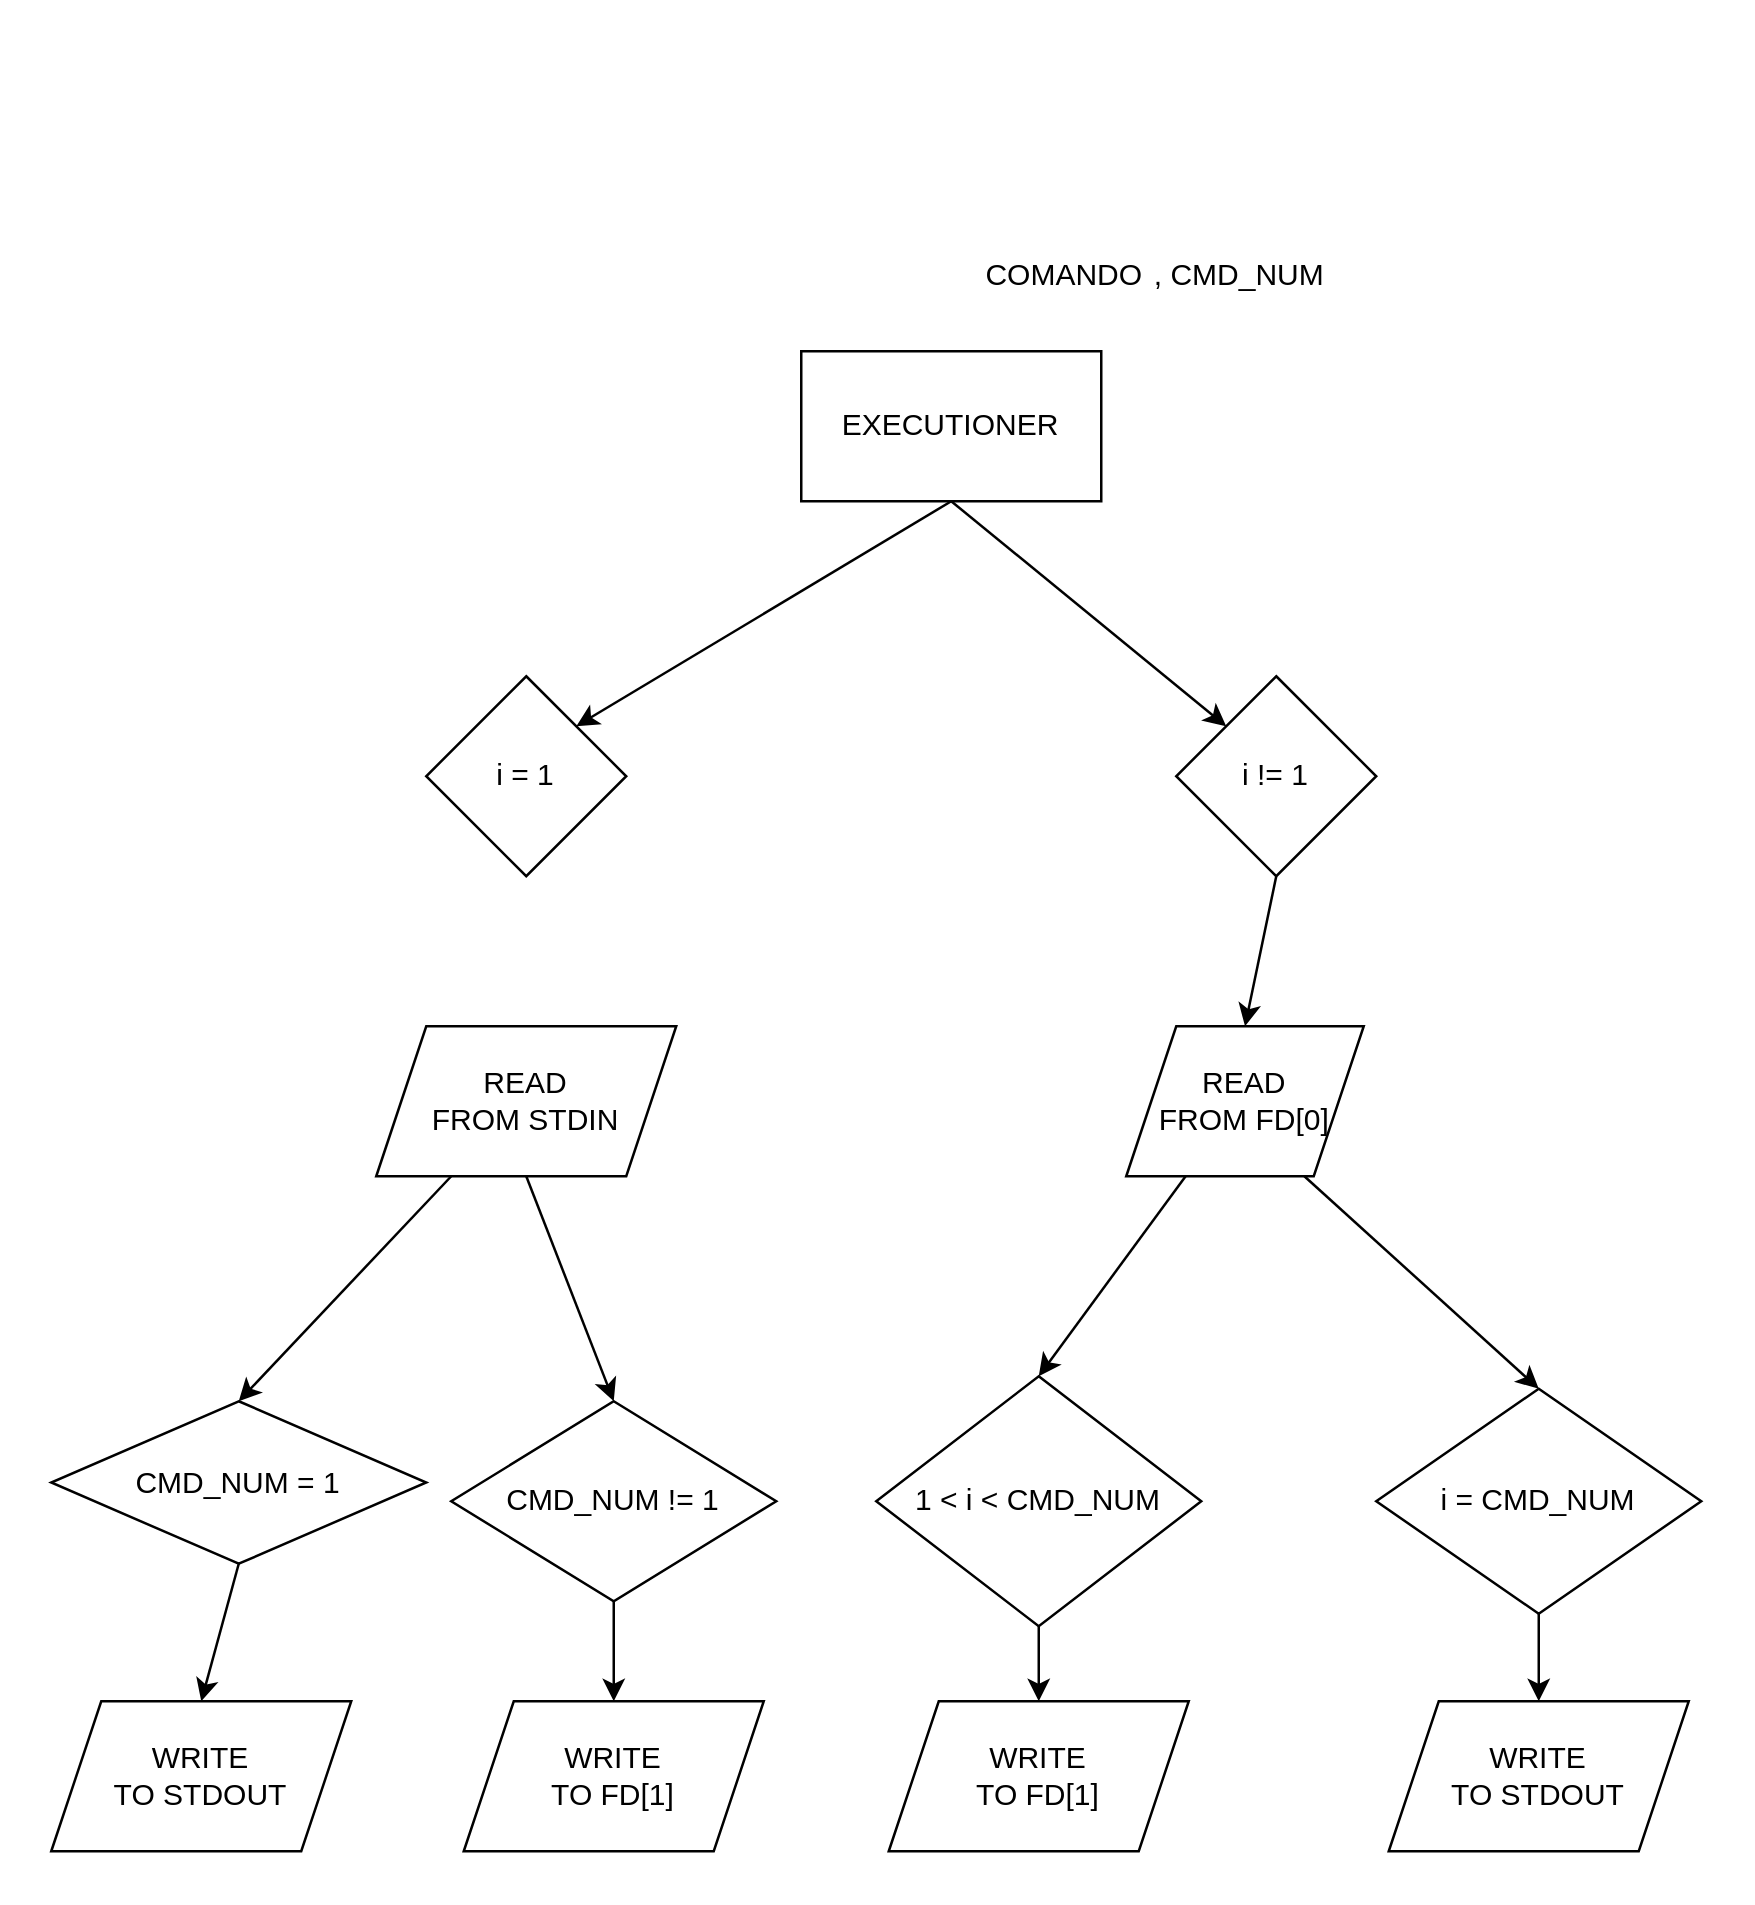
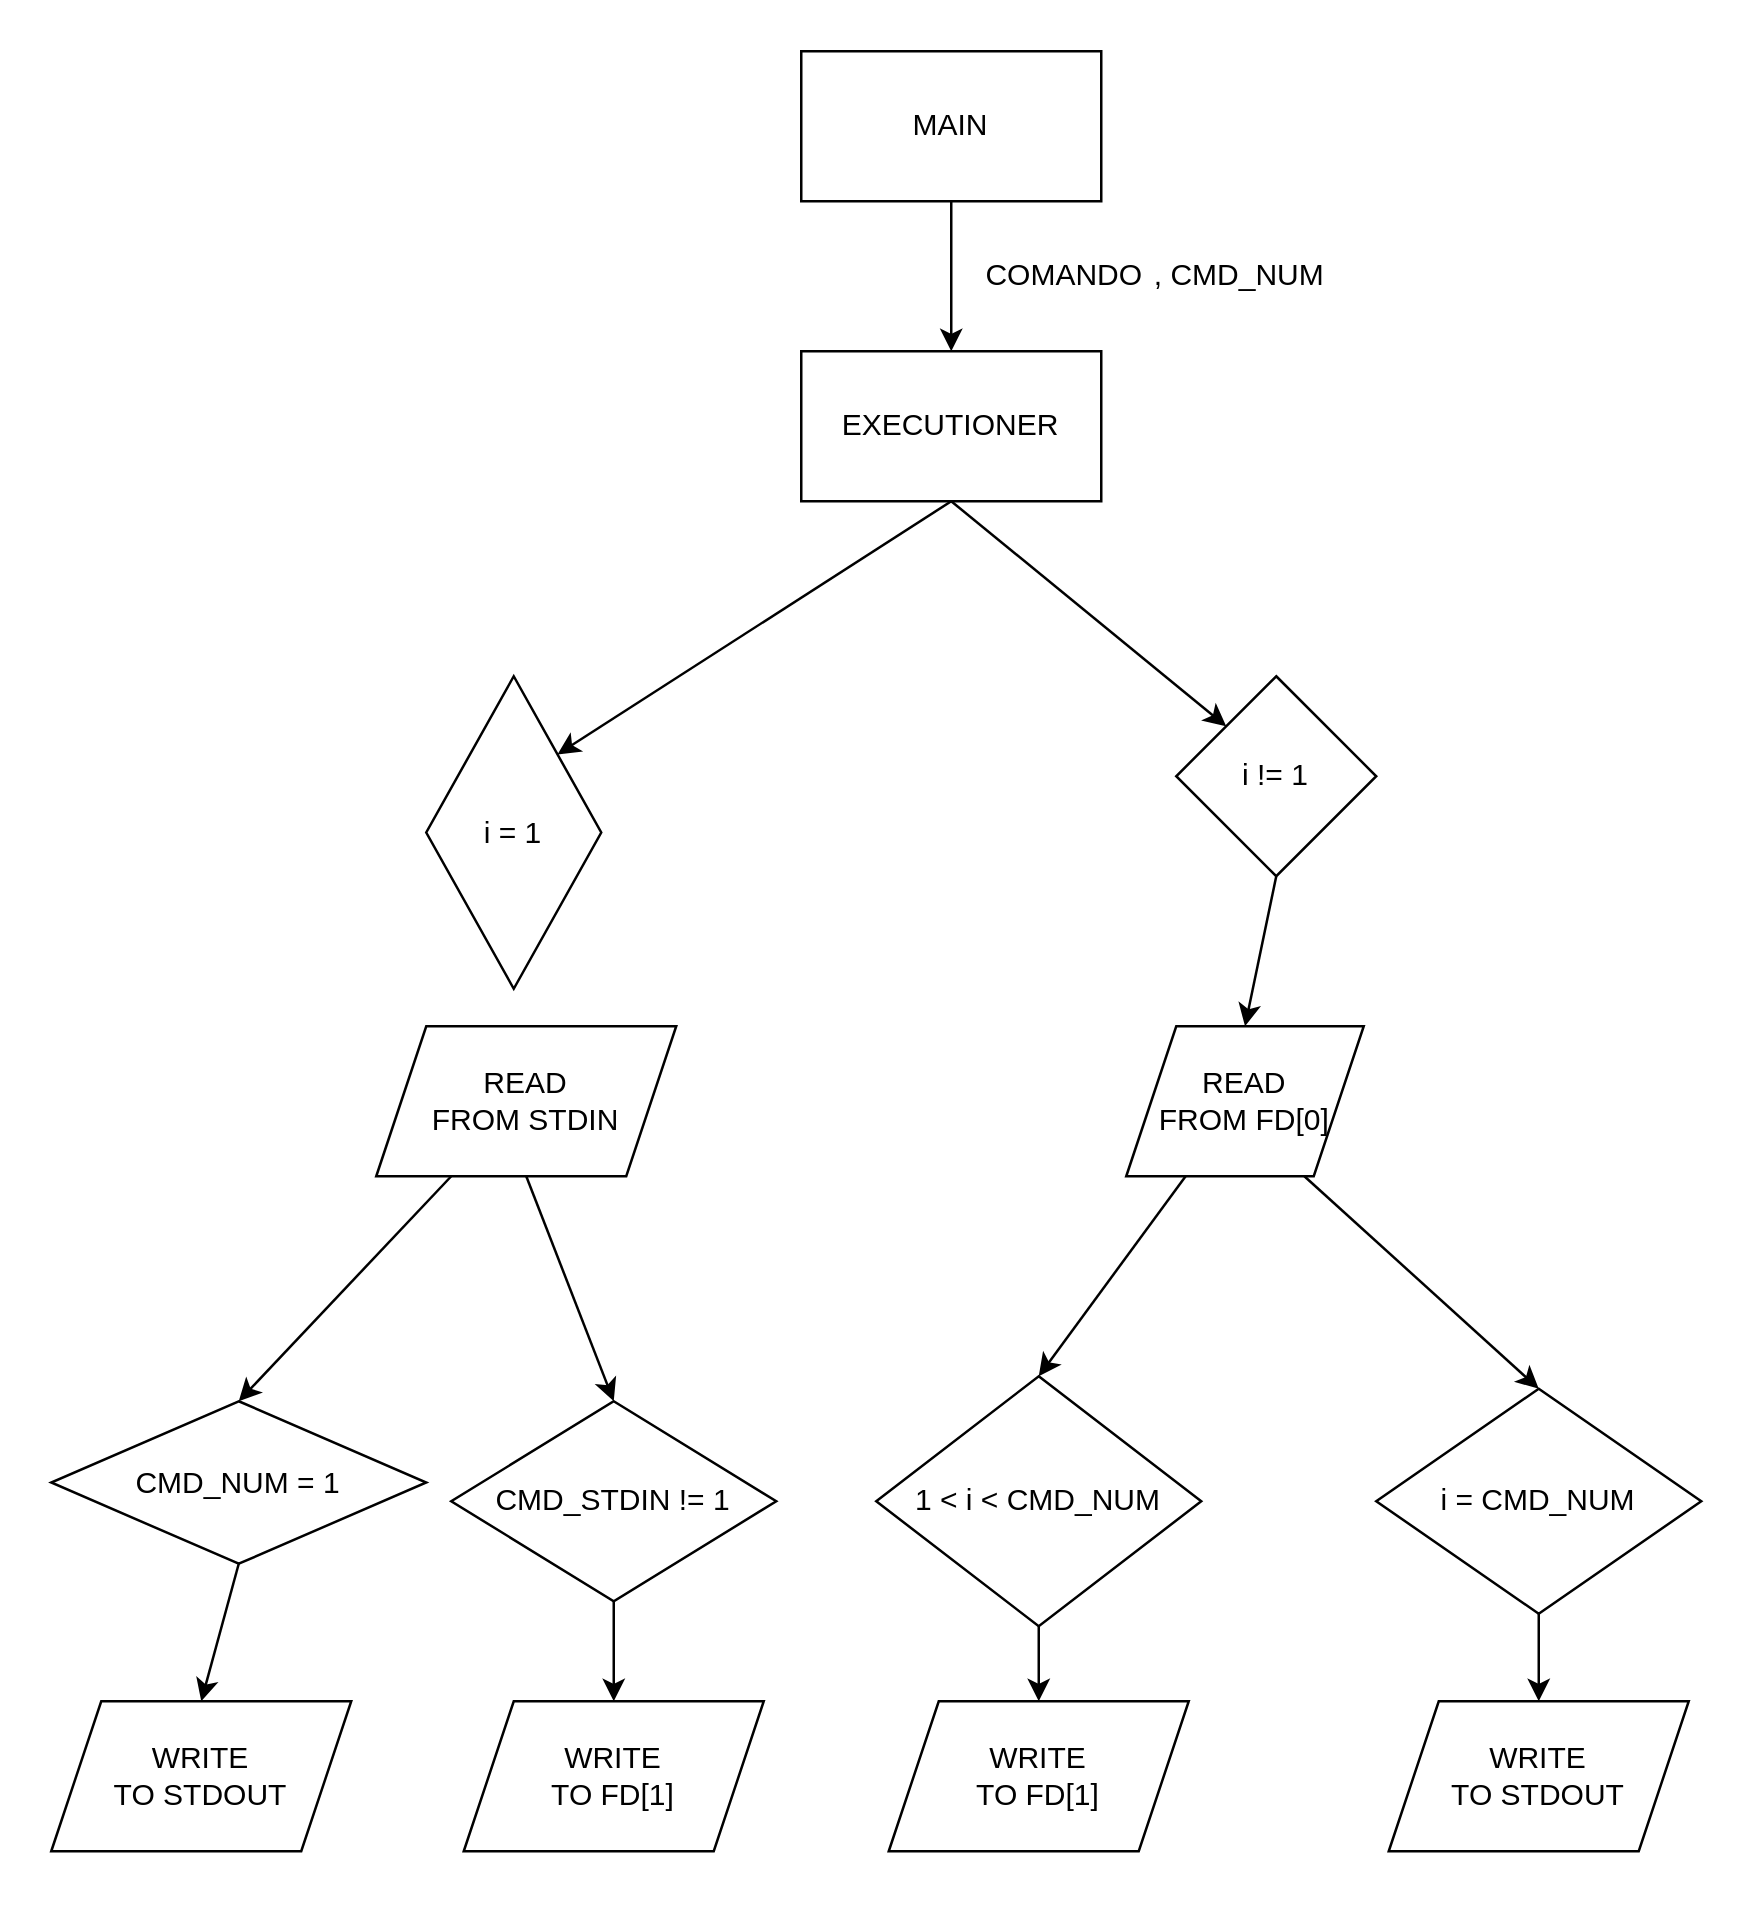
node "MAIN": added
edge "MAIN" -> "EXECUTIONER": added
node "i = 1": size 200x200 -> 175x313
node "CMD_NUM != 1": label "CMD_NUM != 1" -> "CMD_STDIN != 1"
